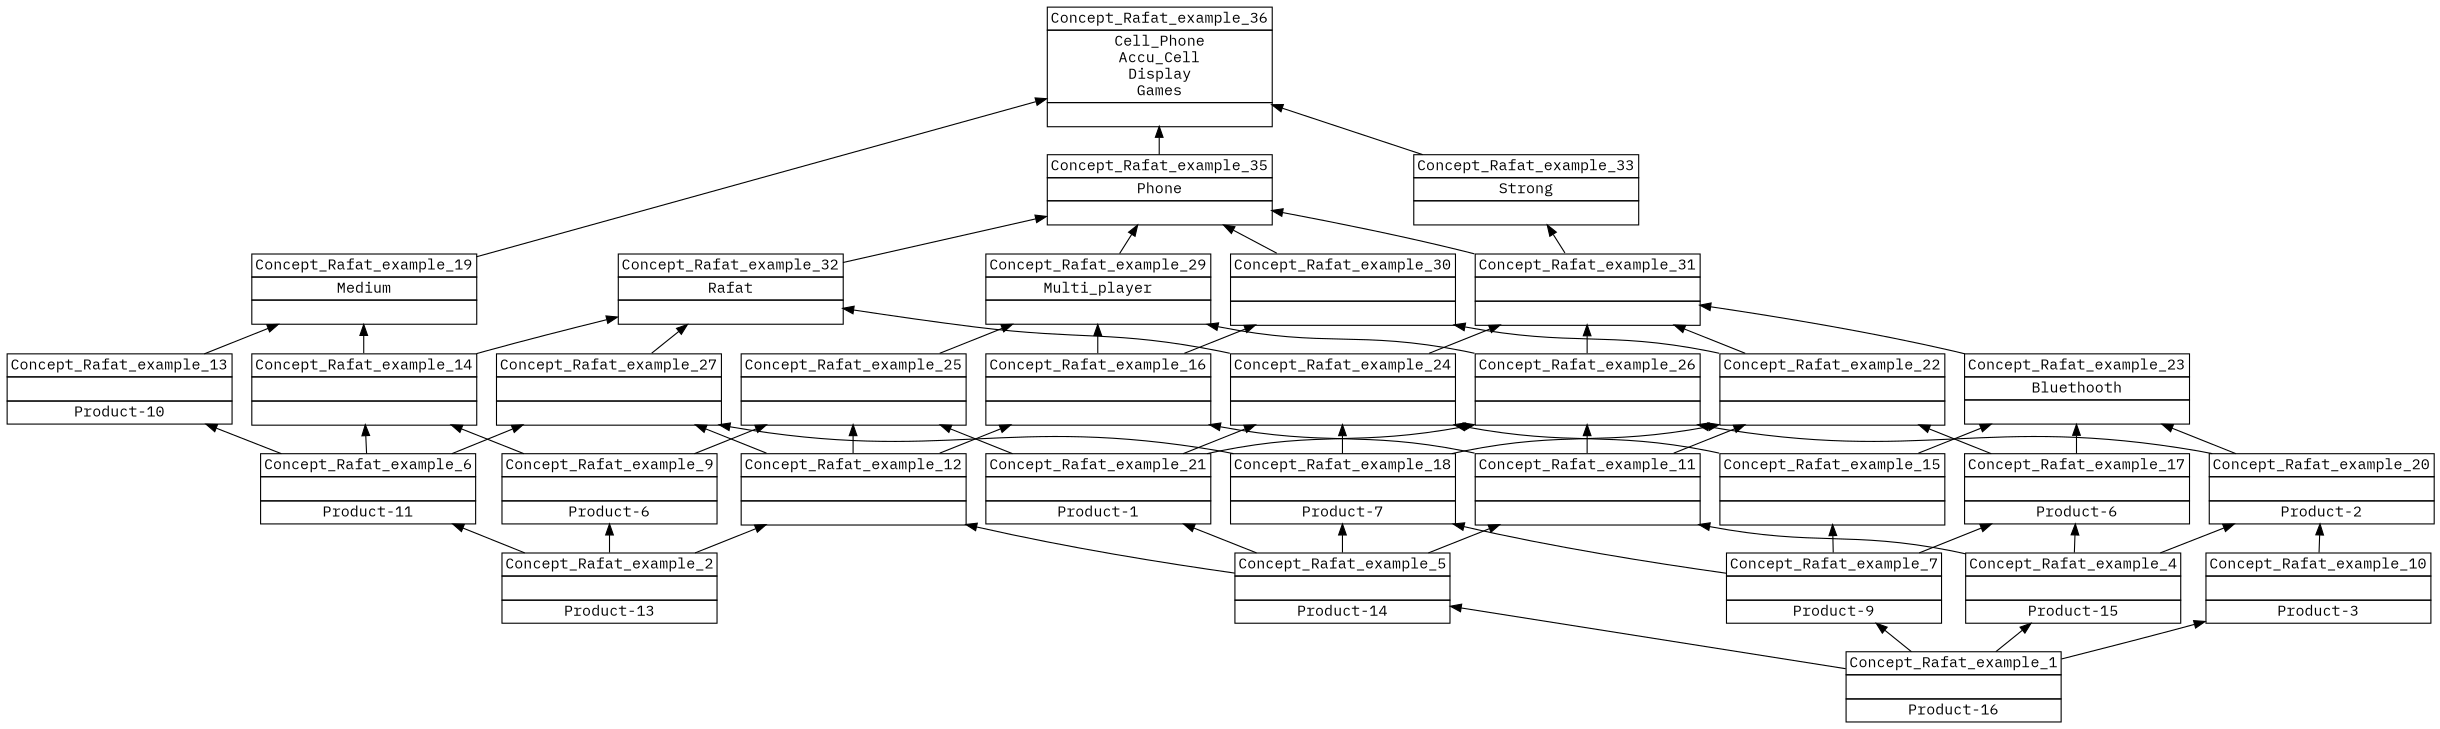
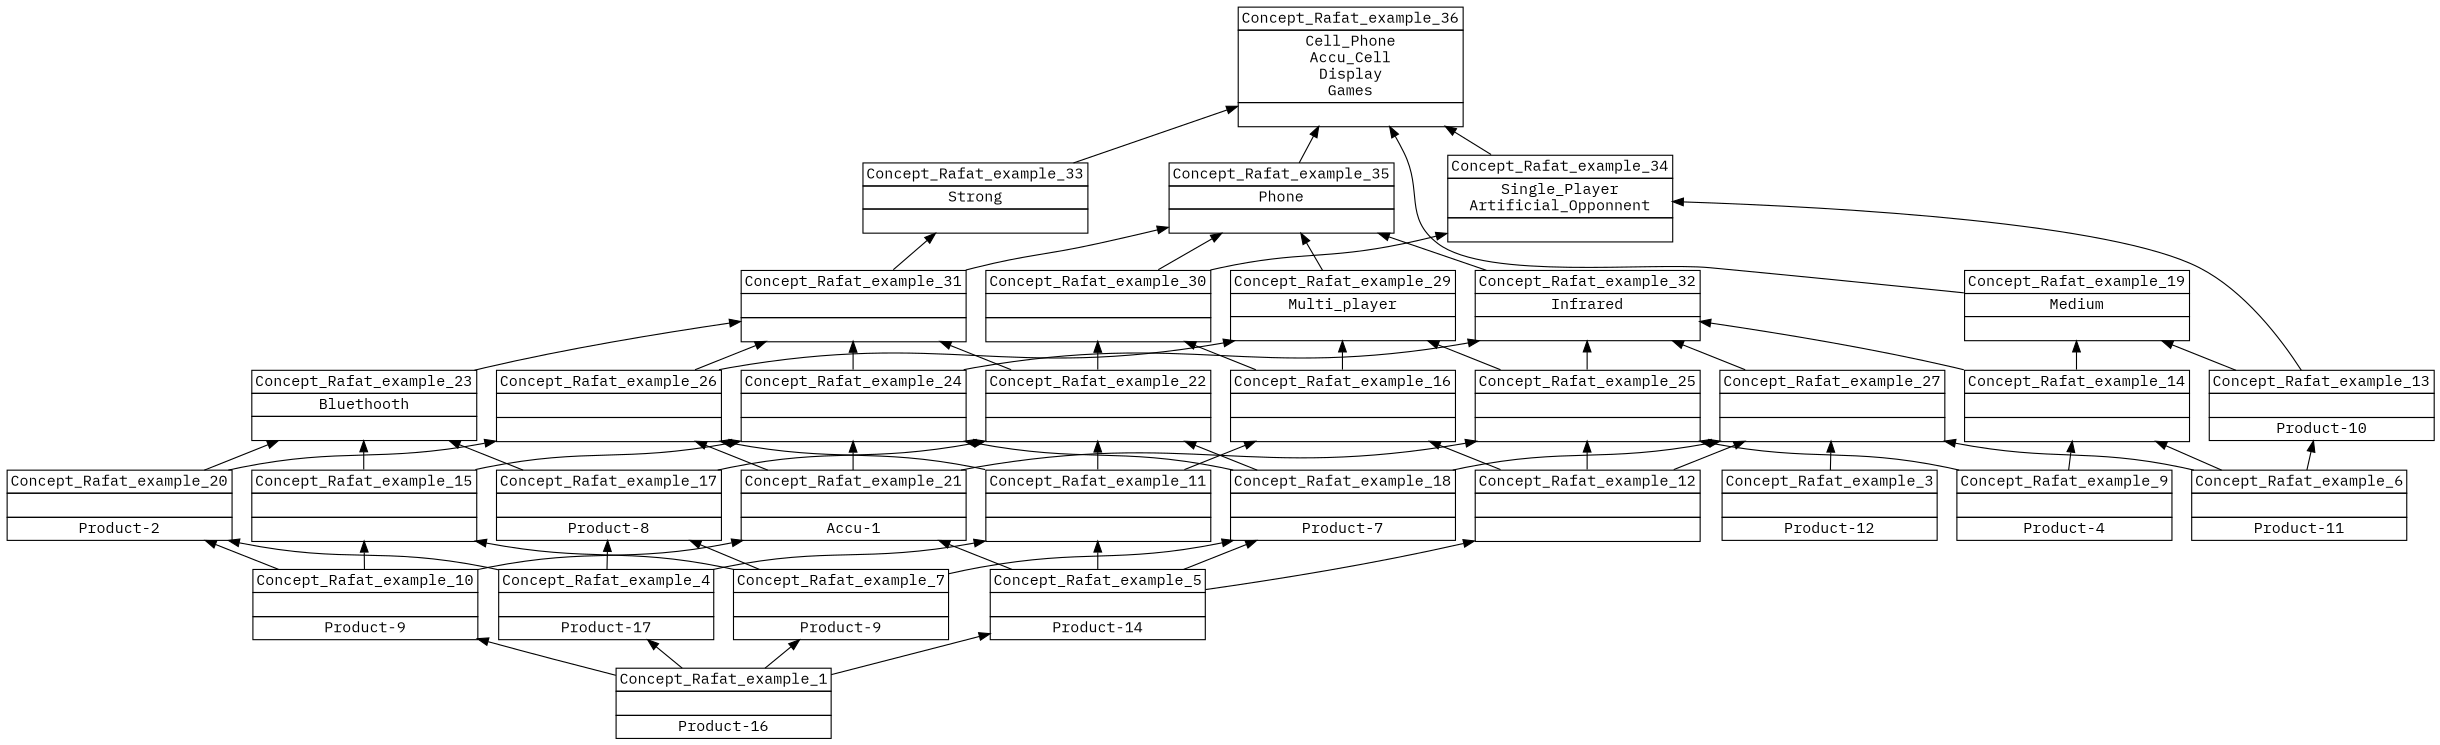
node "Concept_Rafat_example_34": added
node "Concept_Rafat_example_32": text "Rafat" -> "Infrared"
edge "Concept_Rafat_example_25" -> "Concept_Rafat_example_32": added
node "Concept_Rafat_example_3": added
node "Concept_Rafat_example_9": text "Product-6" -> "Product-4"
node "Concept_Rafat_example_21": text "Product-1" -> "Accu-1"
node "Concept_Rafat_example_17": text "Product-6" -> "Product-8"
edge "Concept_Rafat_example_10" -> "Concept_Rafat_example_21": added
edge "Concept_Rafat_example_10" -> "Concept_Rafat_example_15": added
node "Concept_Rafat_example_2": removed
node "Concept_Rafat_example_4": text "Product-15" -> "Product-17"
node "Concept_Rafat_example_10": text "Product-3" -> "Product-9"
